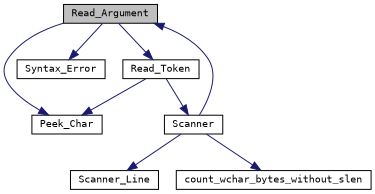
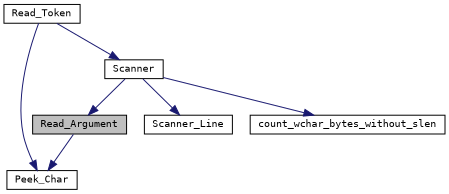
edge "Read_Argument" -> "Read_Token": removed
node "Syntax_Error": removed
